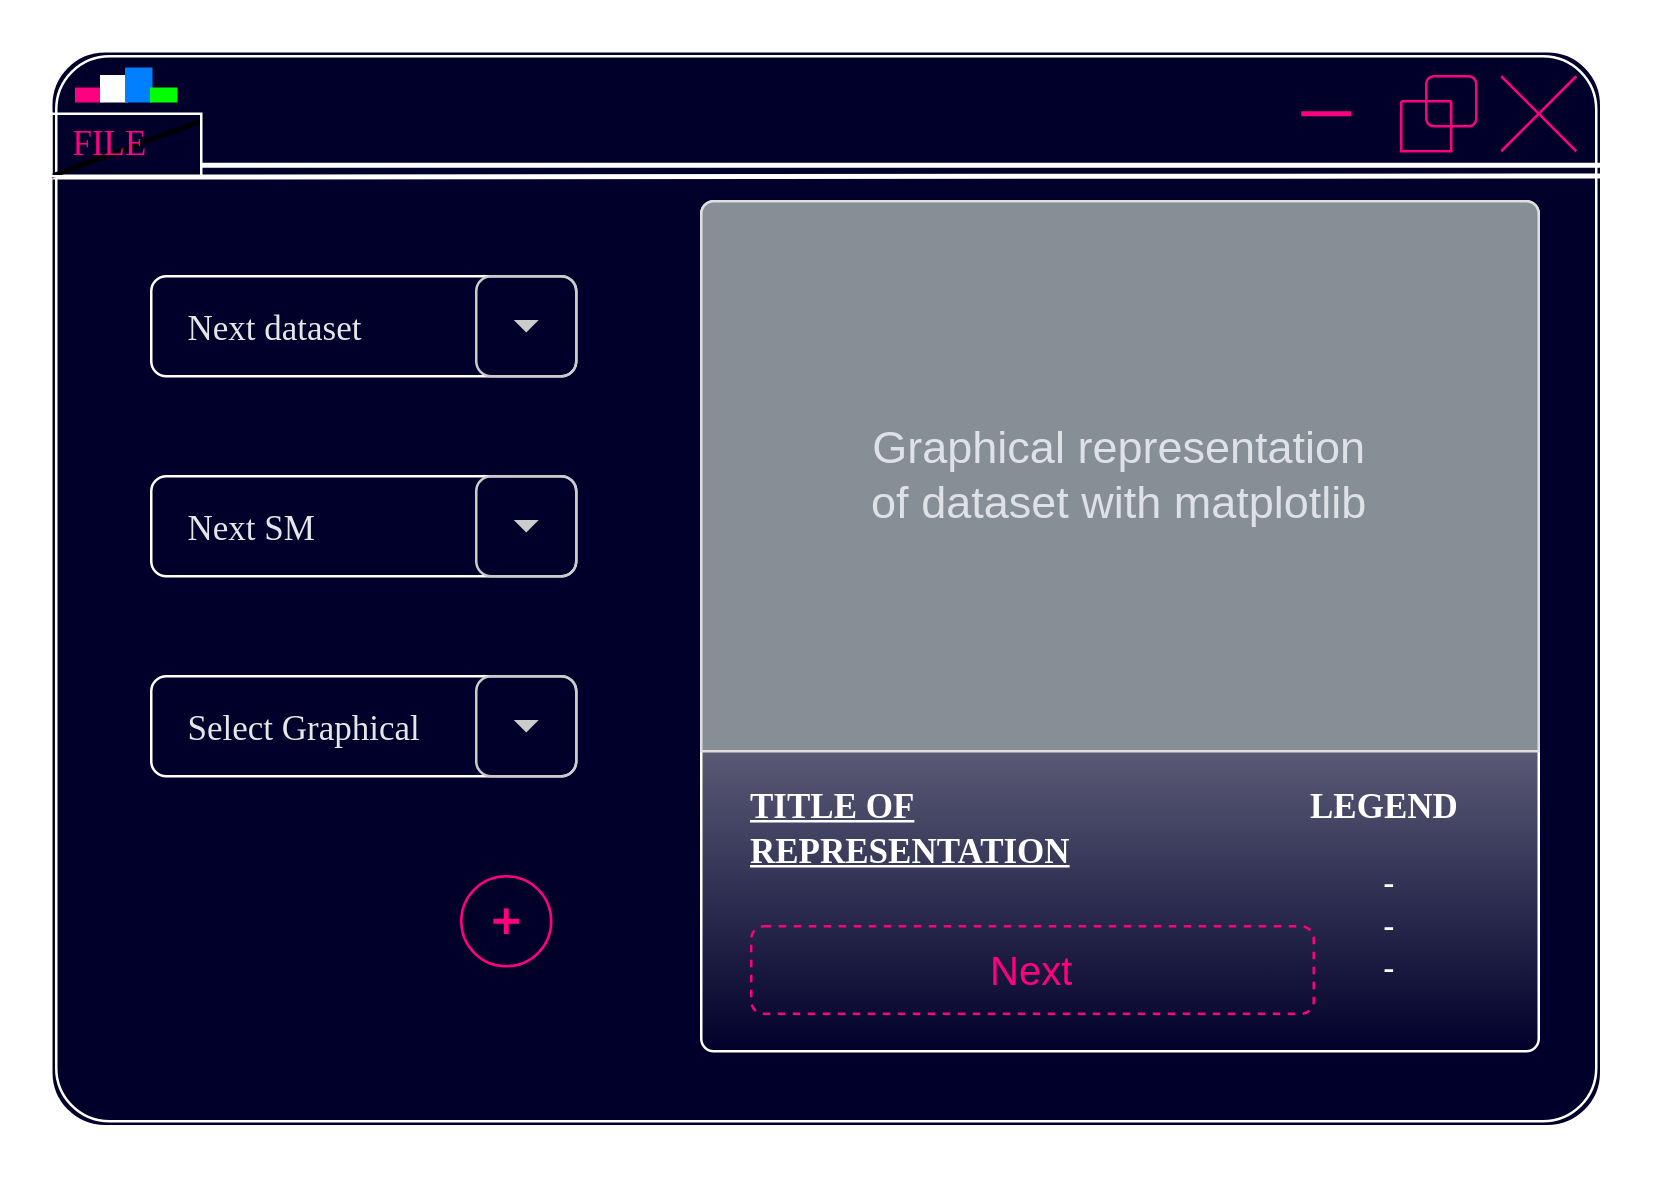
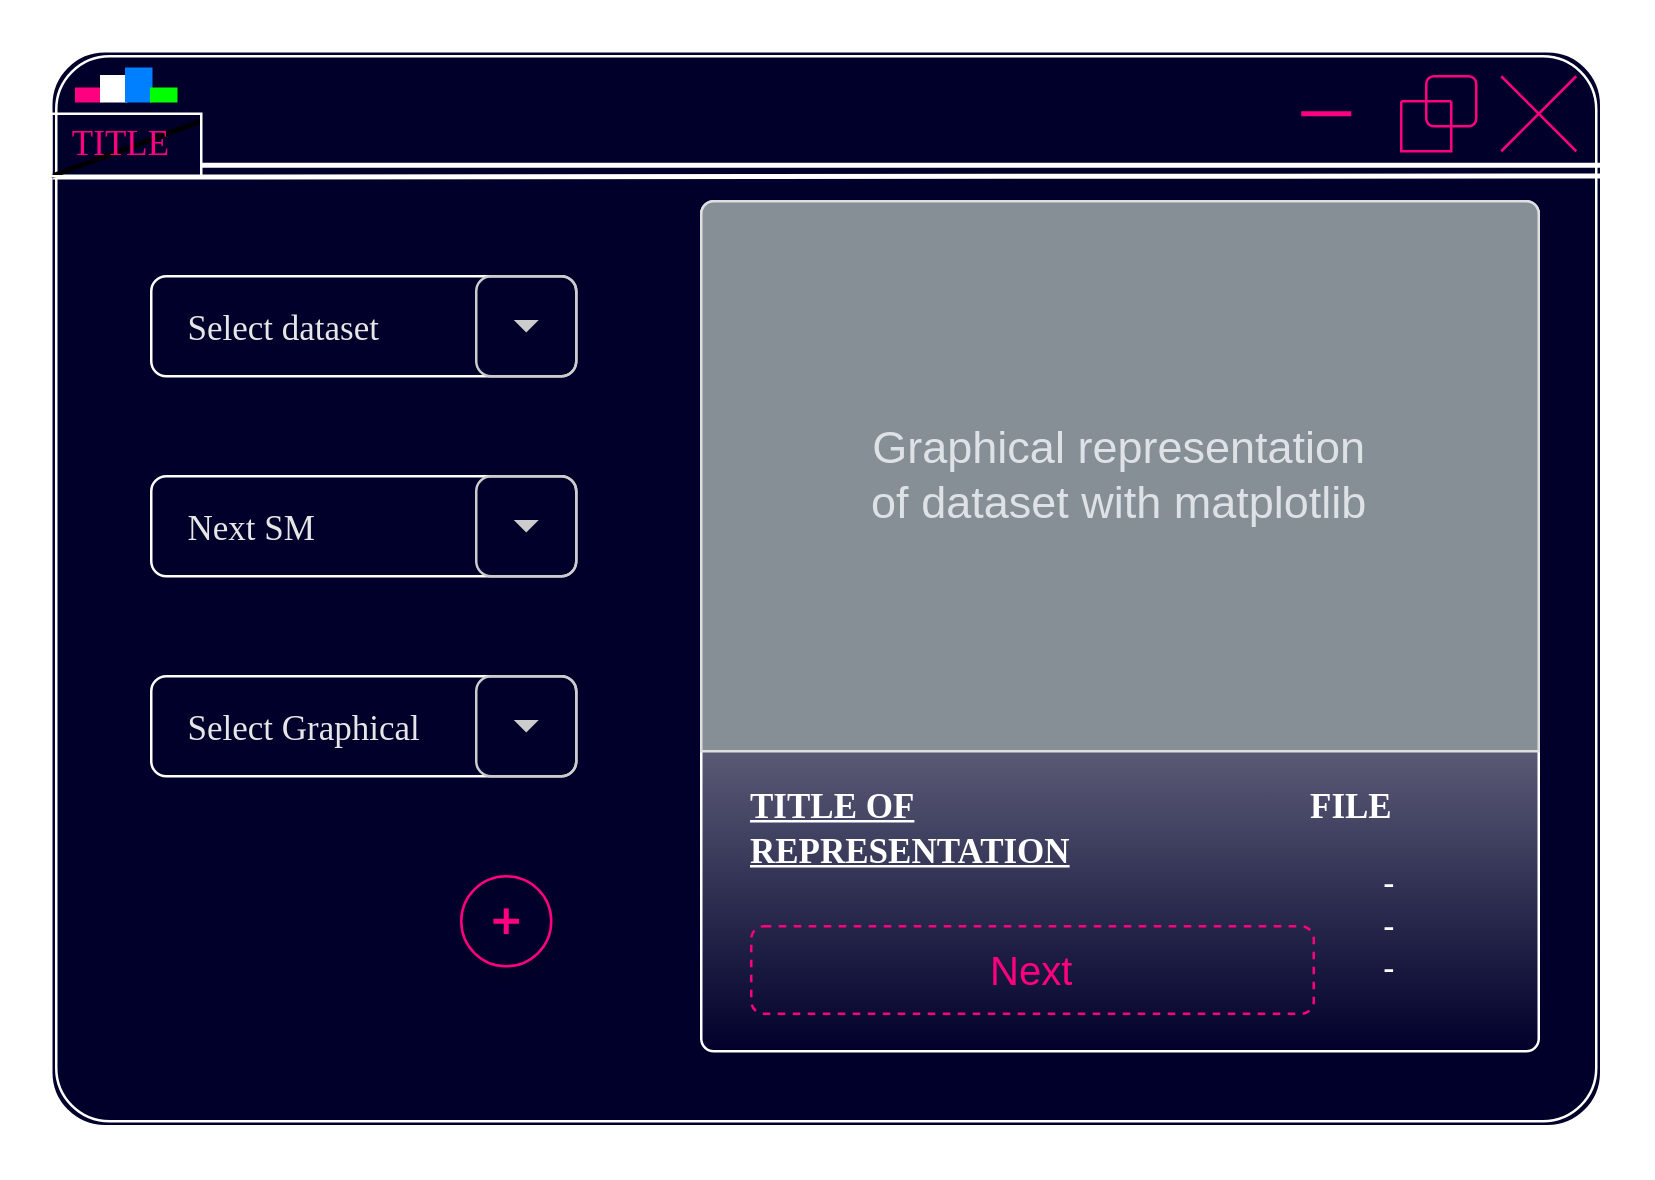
node "FILE": label "FILE" -> "TITLE"
node "Next dataset": label "Next dataset" -> "Select dataset"
node "TITLE OF LEGEND REPRESENTATION": label "TITLE OF LEGEND REPRESENTATION" -> "TITLE OF FILE REPRESENTATION"
